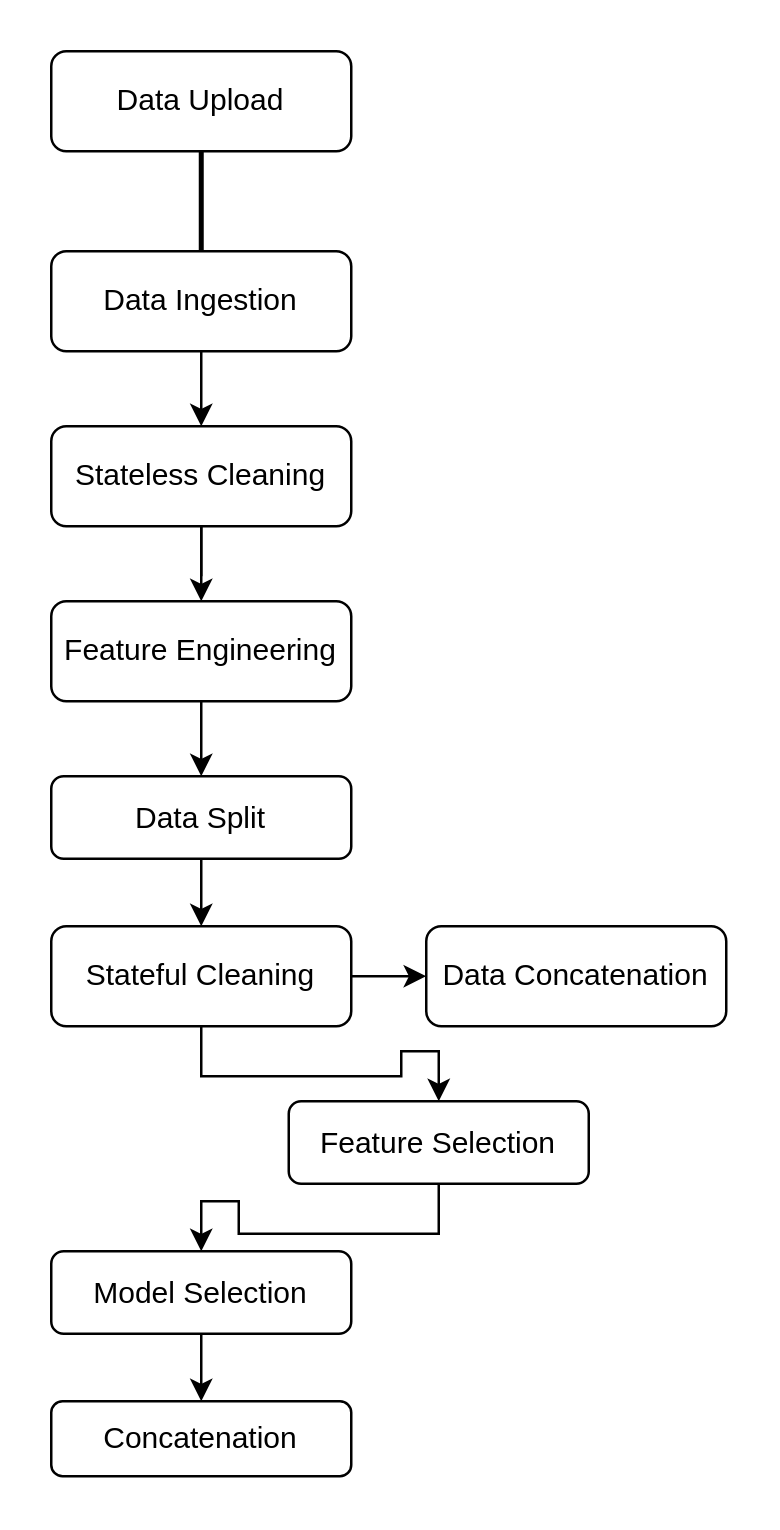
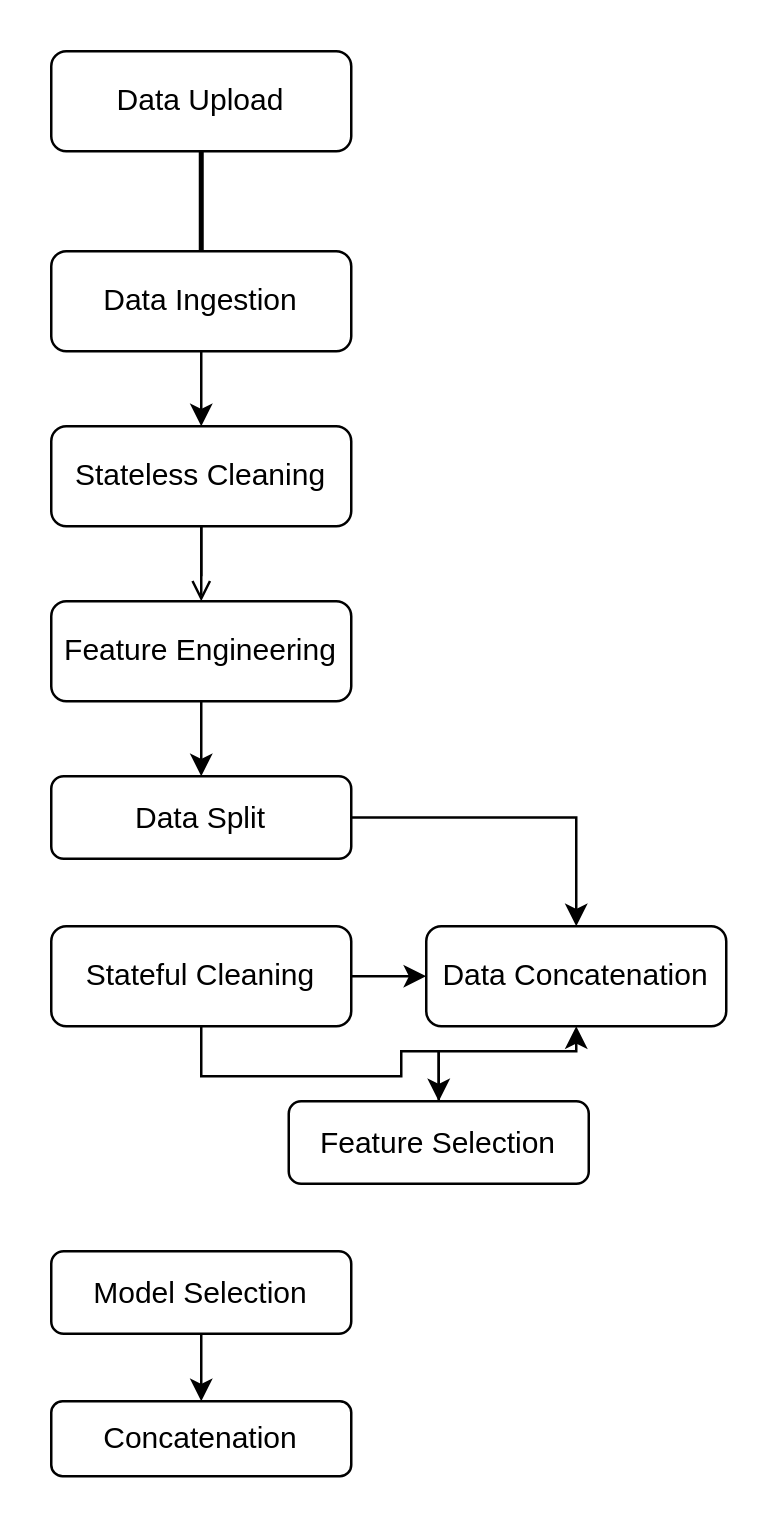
edge "Stateless Cleaning" -> "Feature Engineering": arrowhead classic -> open
edge "Data Split" -> "Stateful Cleaning": now "Data Split" -> "Data Concatenation"
edge "Feature Selection" -> "Model Selection": now "Feature Selection" -> "Data Concatenation"
